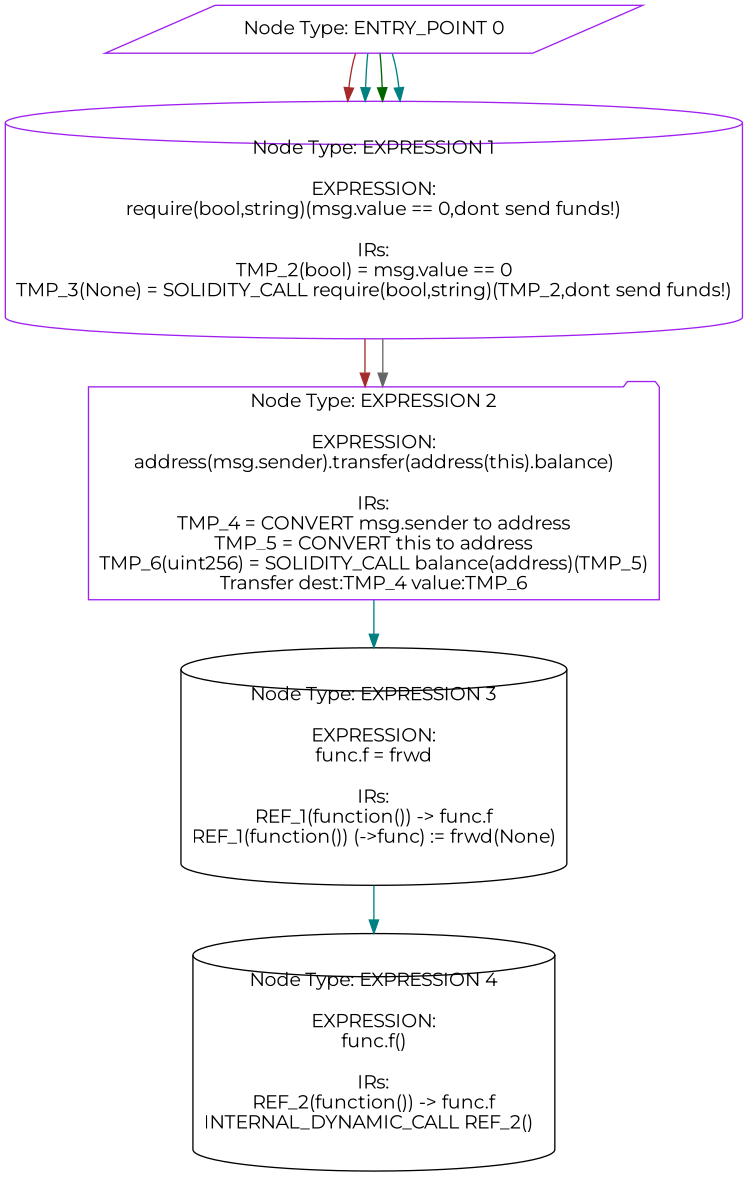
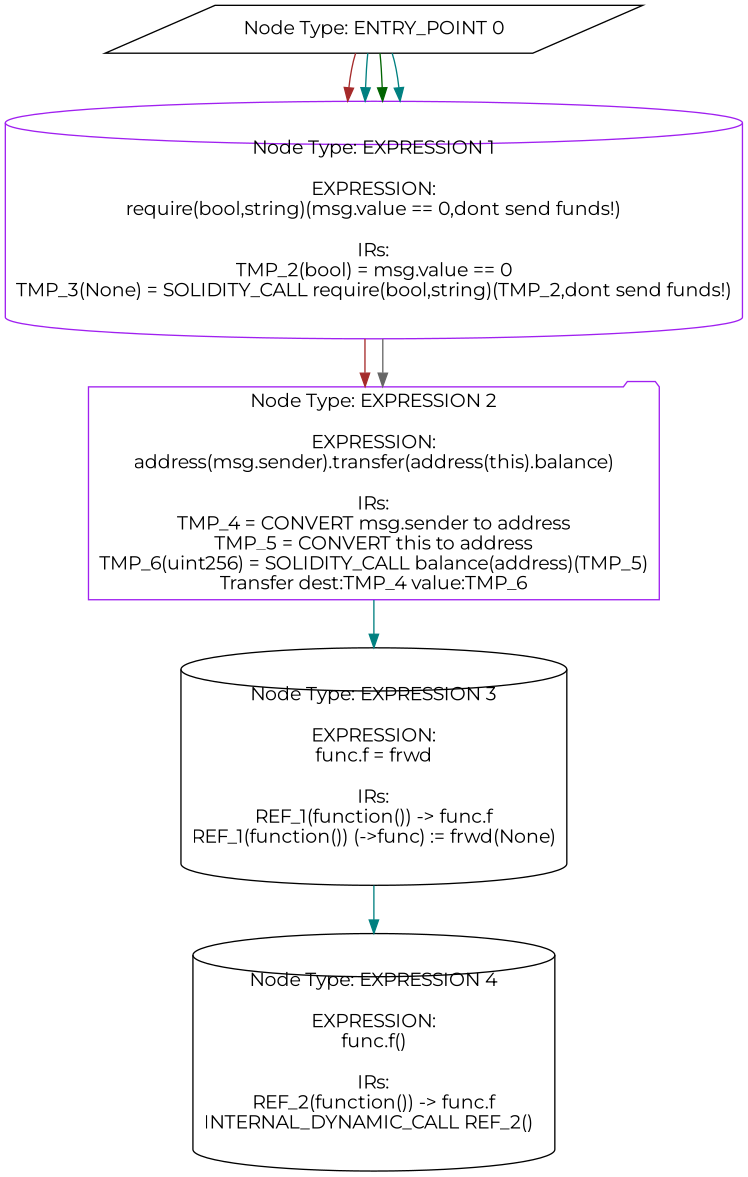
node "Node Type: ENTRY_POINT 0": color purple -> black
